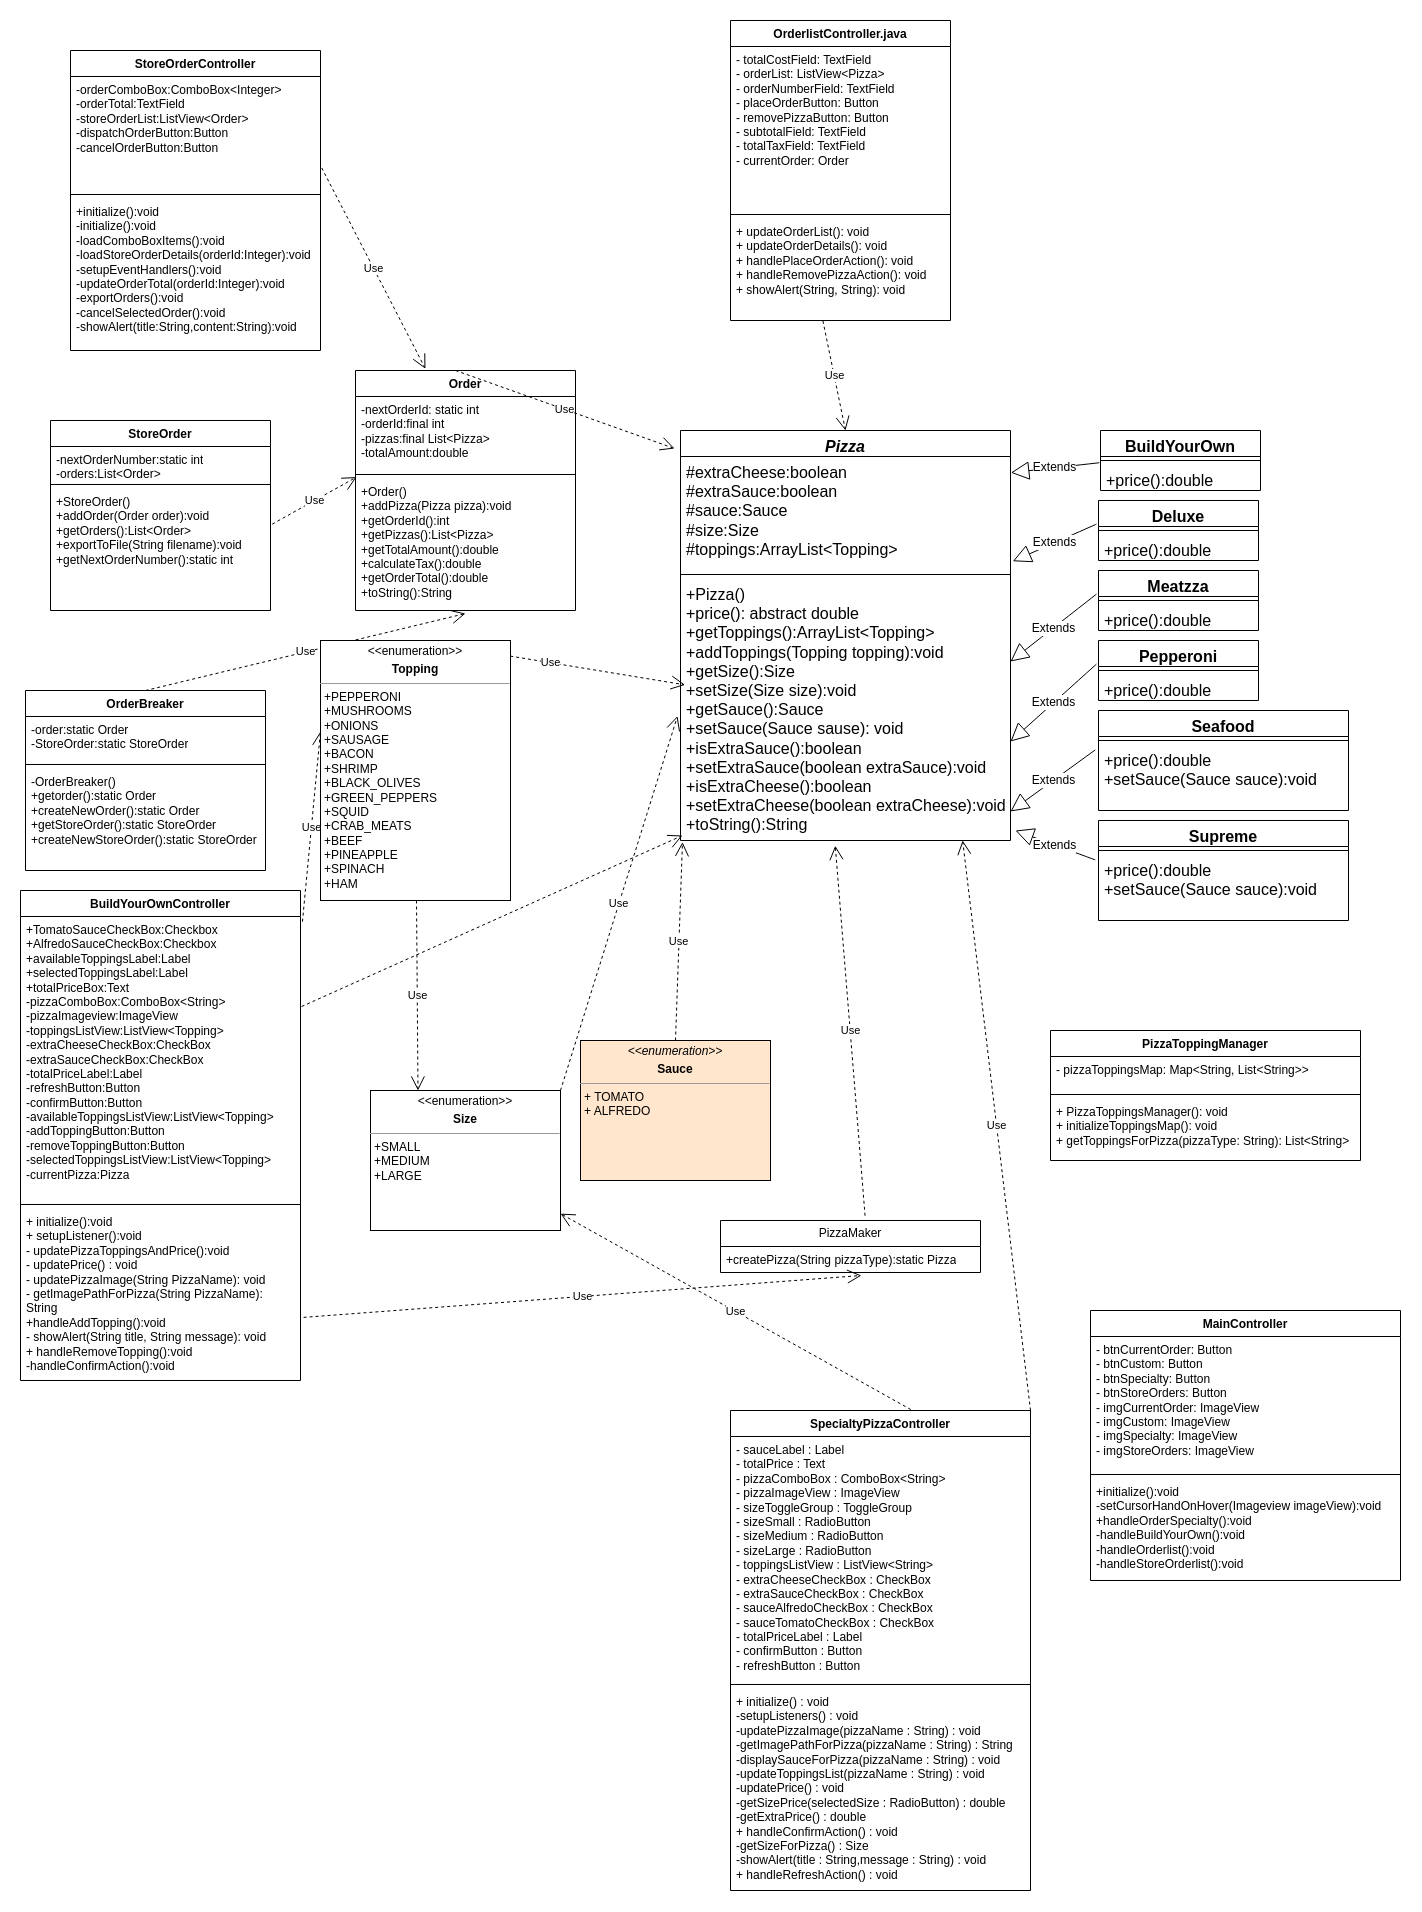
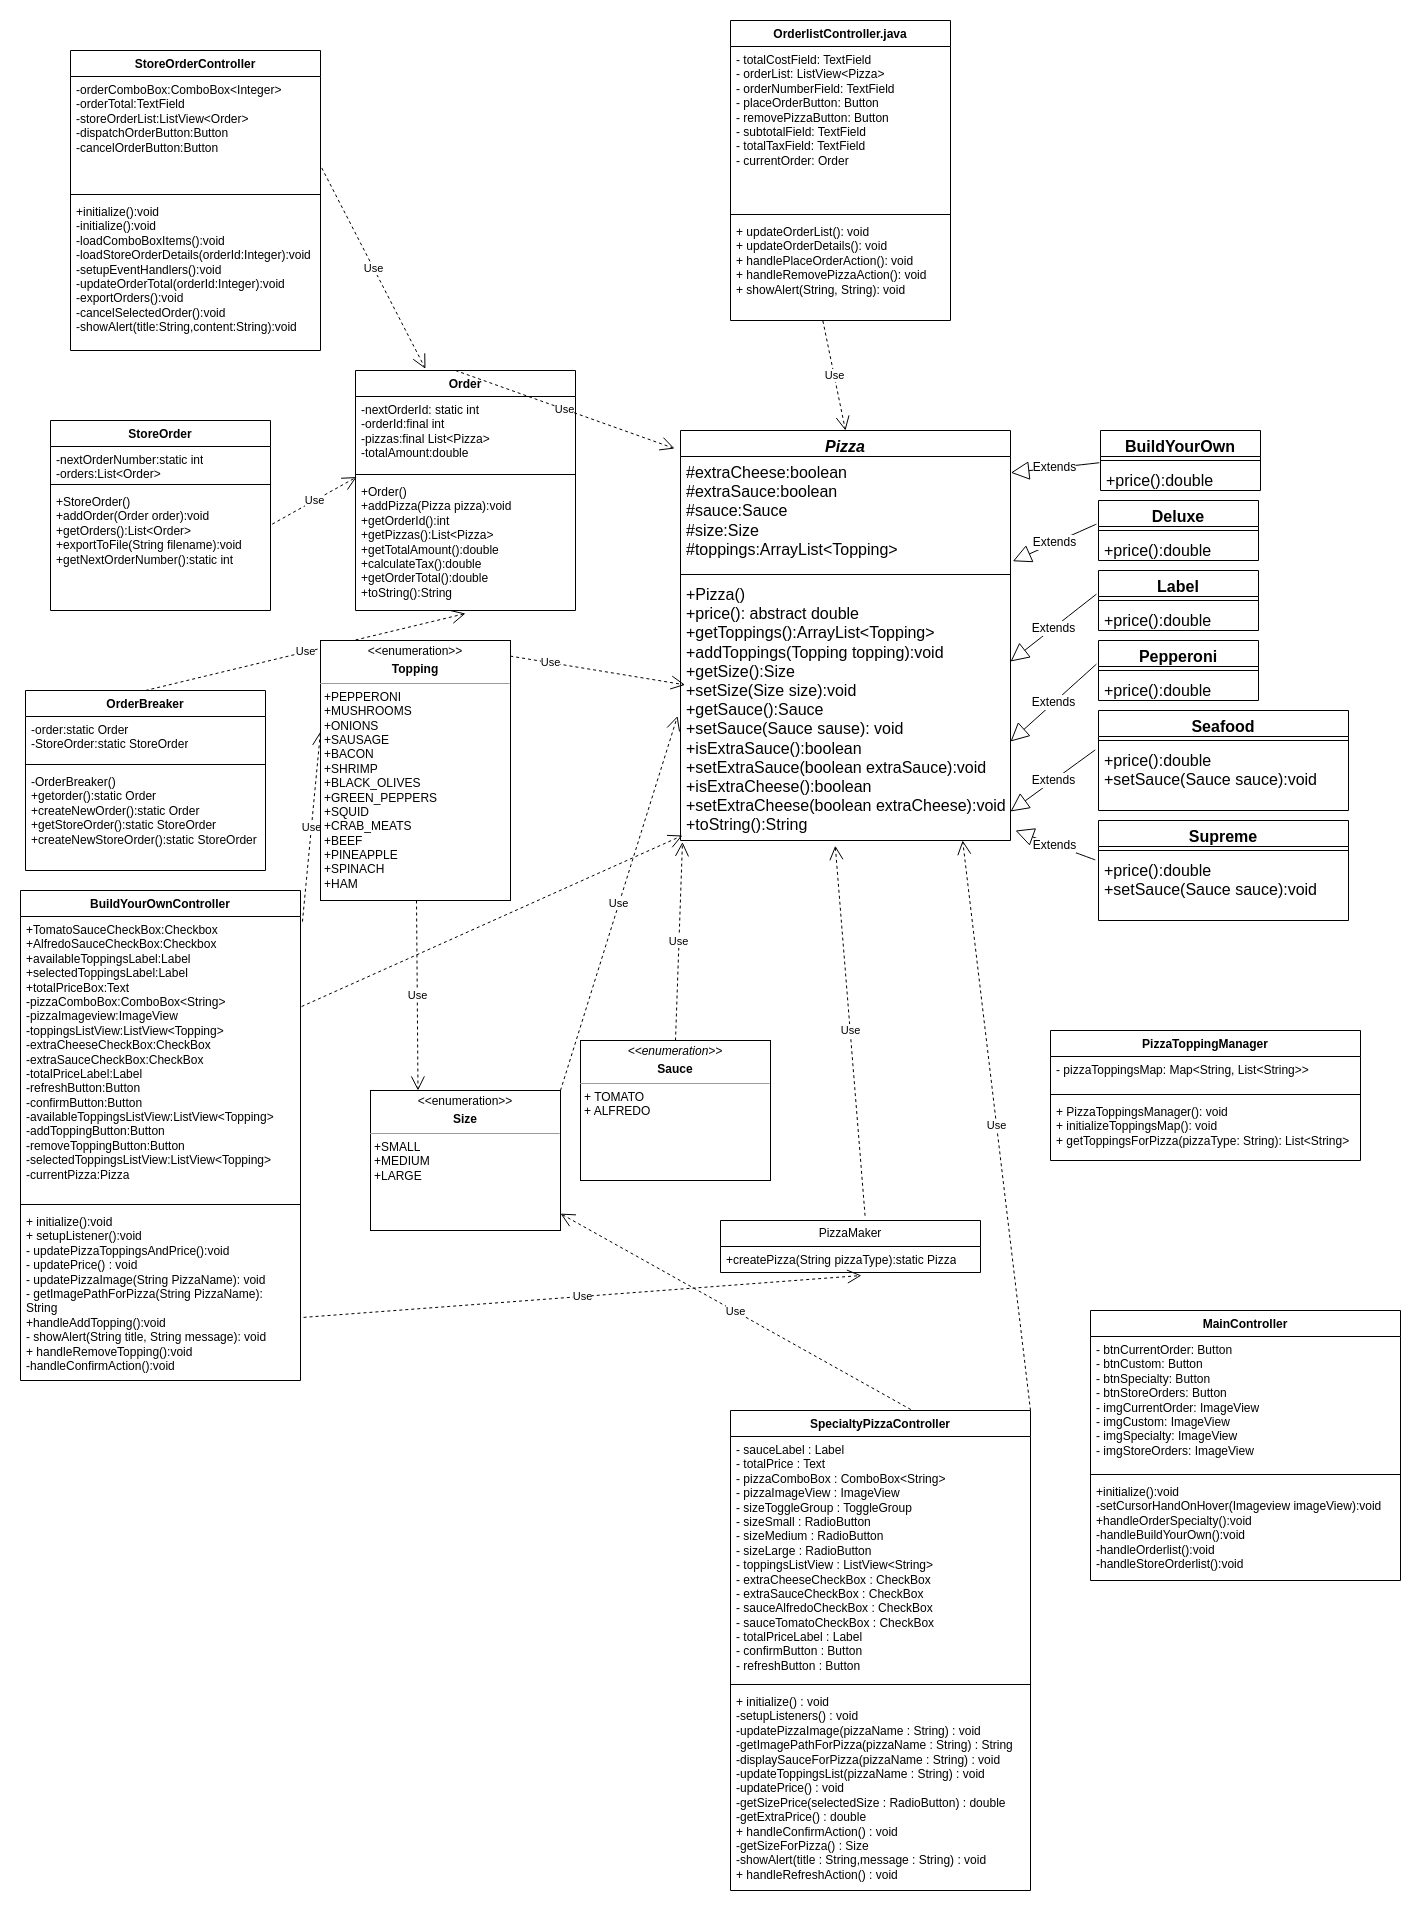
node "Meatzza": label "Meatzza" -> "Label"
node "<<enumeration>> Sauce + TOMATO + ALFREDO": fillcolor #ffe6cc -> #ffffff
